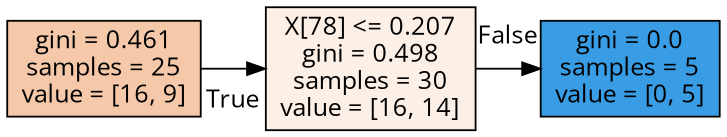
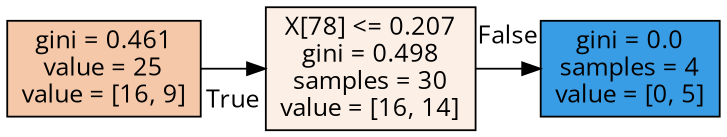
node "gini = 0.461 samples = 25 value = [16, 9]": label "gini = 0.461 samples = 25 value = [16, 9]" -> "gini = 0.461 value = 25 value = [16, 9]"
node "gini = 0.0 samples = 5 value = [0, 5]": label "gini = 0.0 samples = 5 value = [0, 5]" -> "gini = 0.0 samples = 4 value = [0, 5]"
